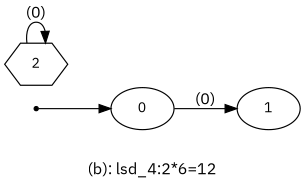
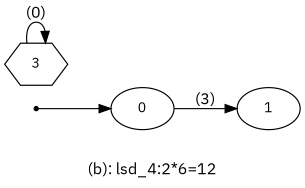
node "2": label "2" -> "3"
edge "0" -> "1": label "(0)" -> "(3)"
